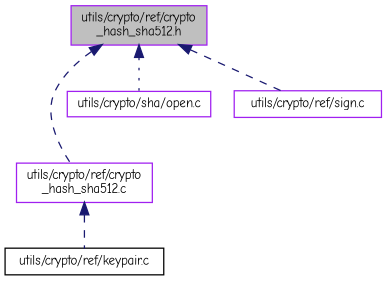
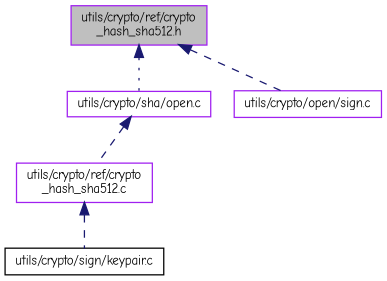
edge "utils/crypto/ref/crypto _hash_sha512.c" -> "utils/crypto/ref/crypto _hash_sha512.h": now "utils/crypto/ref/crypto _hash_sha512.c" -> "utils/crypto/sha/open.c"
node "utils/crypto/ref/sign.c": label "utils/crypto/ref/sign.c" -> "utils/crypto/open/sign.c"
node "utils/crypto/ref/keypair.c": label "utils/crypto/ref/keypair.c" -> "utils/crypto/sign/keypair.c"
